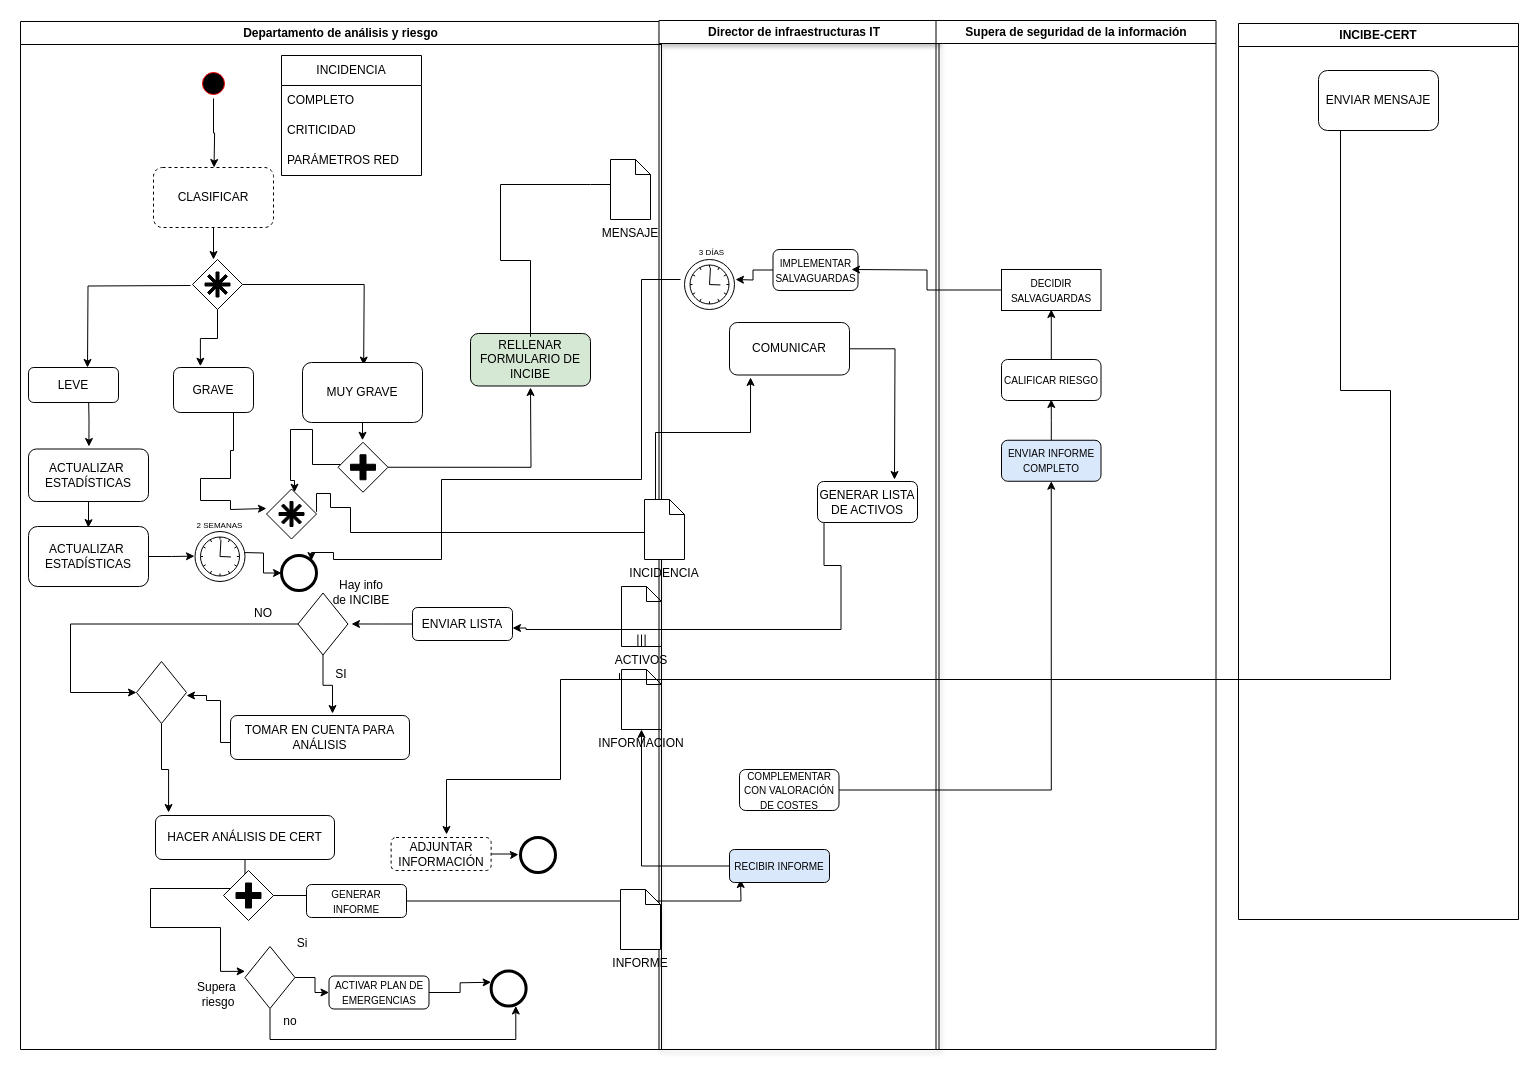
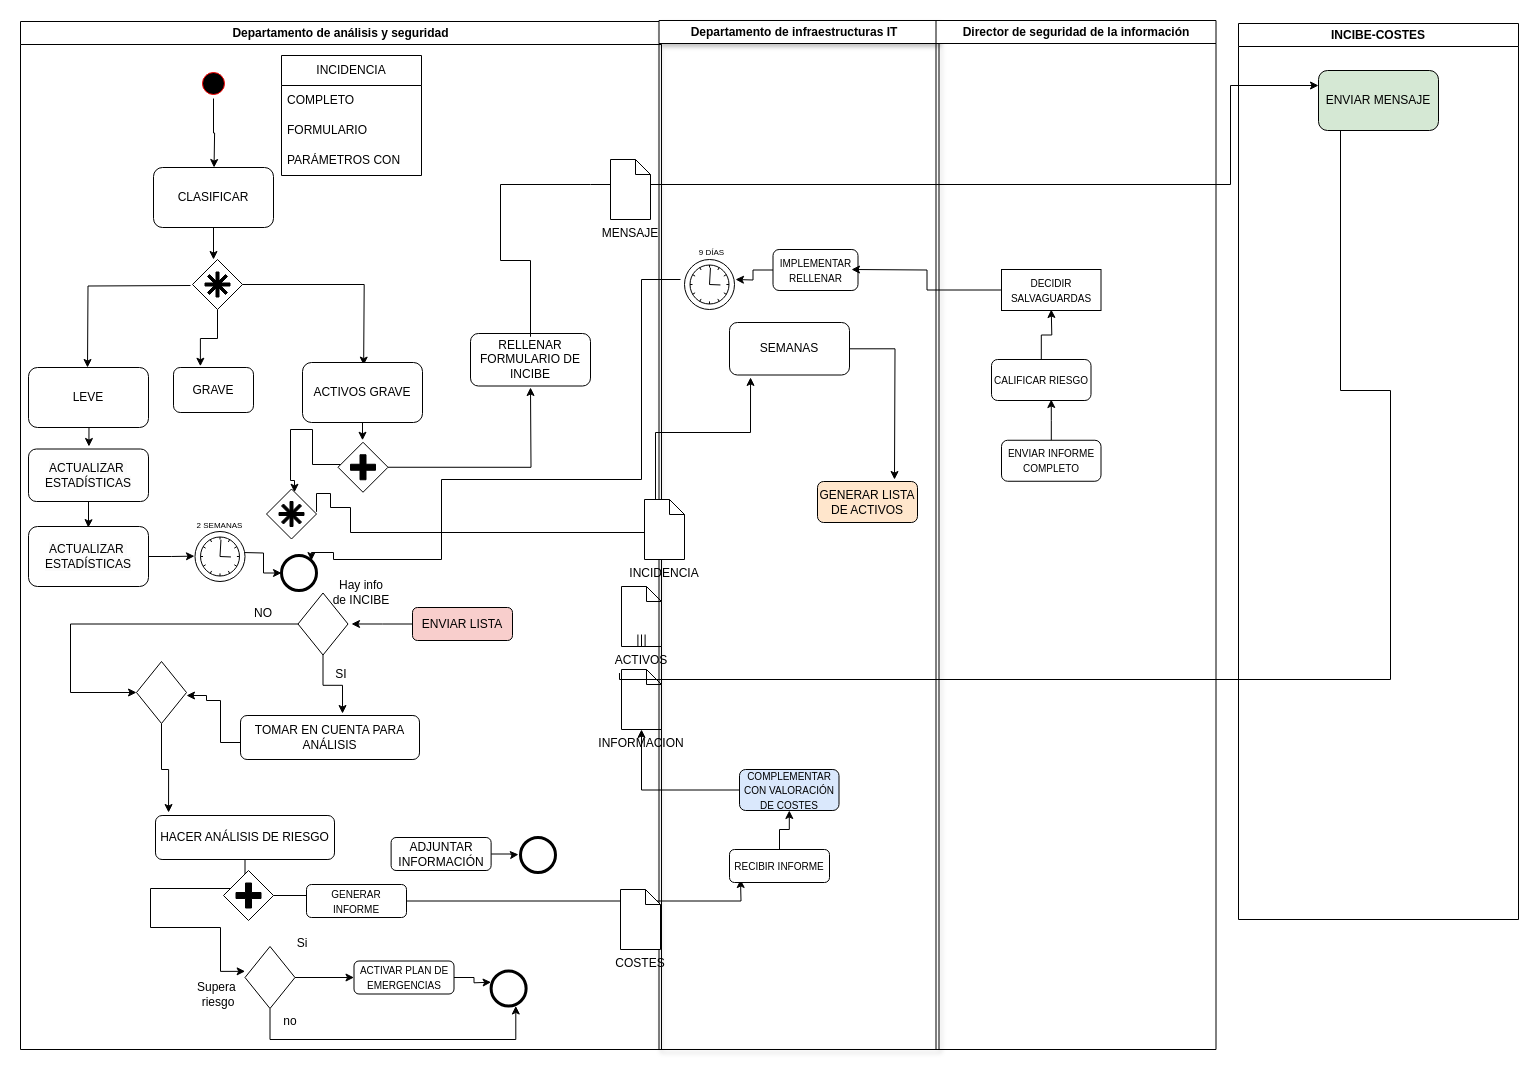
node "Director de infraestructuras IT": label "Director de infraestructuras IT" -> "Departamento de infraestructuras IT"
node "Supera de seguridad de la información": label "Supera de seguridad de la información" -> "Director de seguridad de la información"
node "Departamento de análisis y riesgo": label "Departamento de análisis y riesgo" -> "Departamento de análisis y seguridad"
node "INCIBE-CERT": label "INCIBE-CERT" -> "INCIBE-COSTES"
node "ENVIAR MENSAJE": fillcolor #ffffff -> #d5e8d4
node "CRITICIDAD": label "CRITICIDAD" -> "FORMULARIO"
node "PARÁMETROS RED": label "PARÁMETROS RED" -> "PARÁMETROS CON"
edge "MENSAJE" -> "ENVIAR MENSAJE": added
node "CLASIFICAR": style dashed -> solid
node "3 DÍAS": label "3 DÍAS" -> "9 DÍAS"
node "IMPLEMENTAR SALVAGUARDAS": label "IMPLEMENTAR SALVAGUARDAS" -> "IMPLEMENTAR RELLENAR"
node "COMUNICAR": label "COMUNICAR" -> "SEMANAS"
node "RELLENAR FORMULARIO DE INCIBE": fillcolor #d5e8d4 -> #ffffff
node "CALIFICAR RIESGO": moved (1051, 380) -> (1041, 380)
node "LEVE": size 90x35 -> 120x60
node "MUY GRAVE": label "MUY GRAVE" -> "ACTIVOS GRAVE"
node "ENVIAR INFORME COMPLETO": fillcolor #dae8fc -> #ffffff
edge "GRAVE" -> "2 SEMANAS": removed
node "GENERAR LISTA DE ACTIVOS": fillcolor #ffffff -> #ffe6cc
node "ENVIAR LISTA": fillcolor #ffffff -> #f8cecc
edge "GENERAR LISTA DE ACTIVOS" -> "ENVIAR LISTA": removed
edge "COMPLEMENTAR CON VALORACIÓN DE COSTES" -> "ENVIAR INFORME COMPLETO": now "COMPLEMENTAR CON VALORACIÓN DE COSTES" -> "INFORMACION"
node "TOMAR EN CUENTA PARA ANÁLISIS": moved (320, 738) -> (330, 738)
edge "INFORMACION" -> "ADJUNTAR INFORMACIÓN": removed
node "COMPLEMENTAR CON VALORACIÓN DE COSTES": fillcolor #ffffff -> #dae8fc
edge "RECIBIR INFORME" -> "INFORMACION": now "RECIBIR INFORME" -> "COMPLEMENTAR CON VALORACIÓN DE COSTES"
node "HACER ANÁLISIS DE CERT": label "HACER ANÁLISIS DE CERT" -> "HACER ANÁLISIS DE RIESGO"
node "ADJUNTAR INFORMACIÓN": style dashed -> solid
node "RECIBIR INFORME": fillcolor #dae8fc -> #ffffff
node "INFORME": label "INFORME" -> "COSTES"
node "ACTIVAR PLAN DE EMERGENCIAS": moved (379, 993) -> (404, 978)
